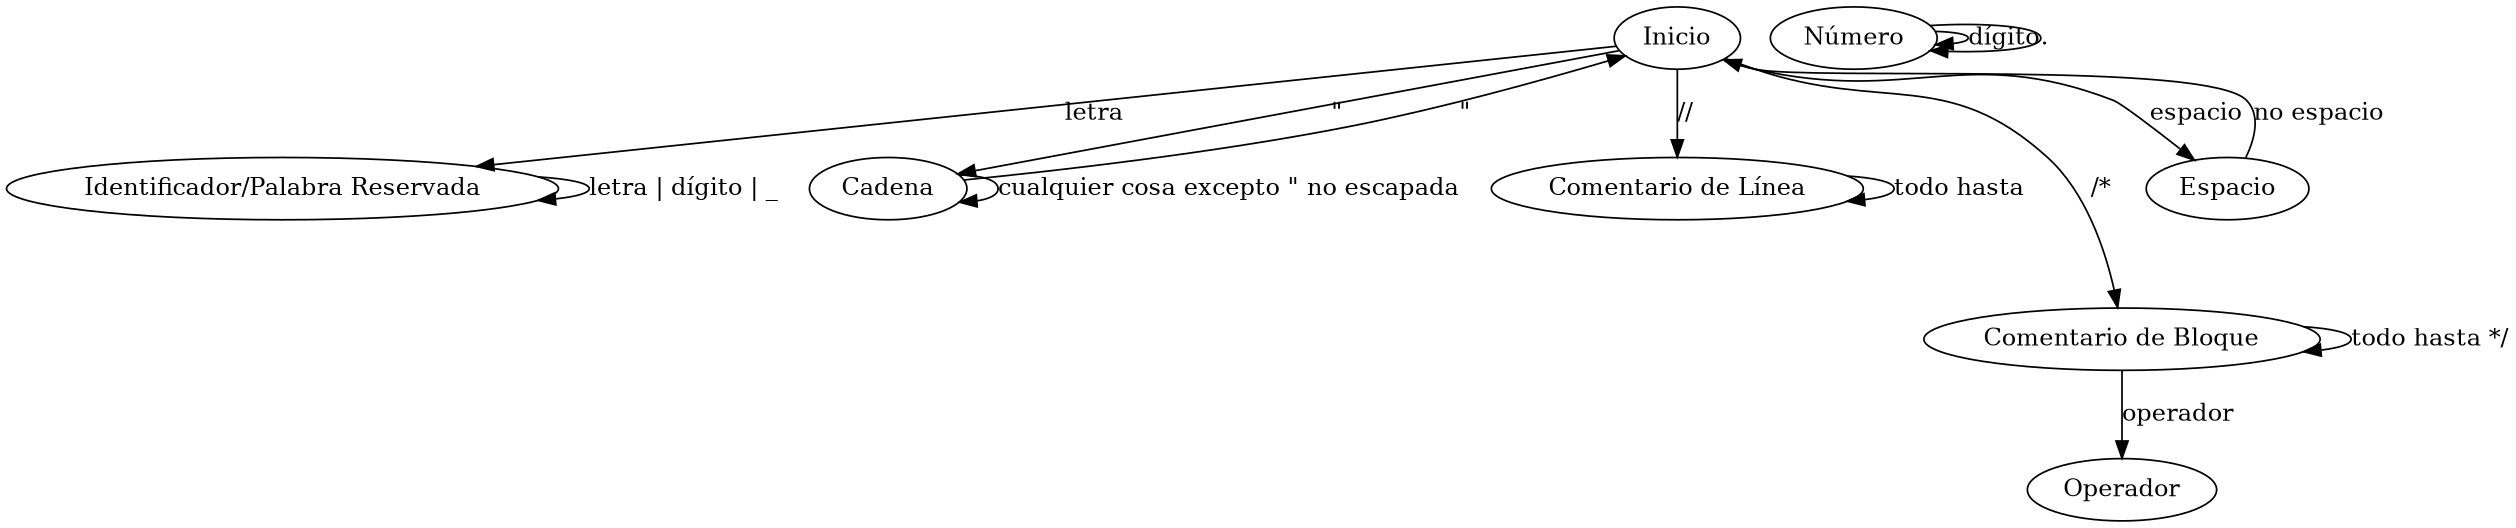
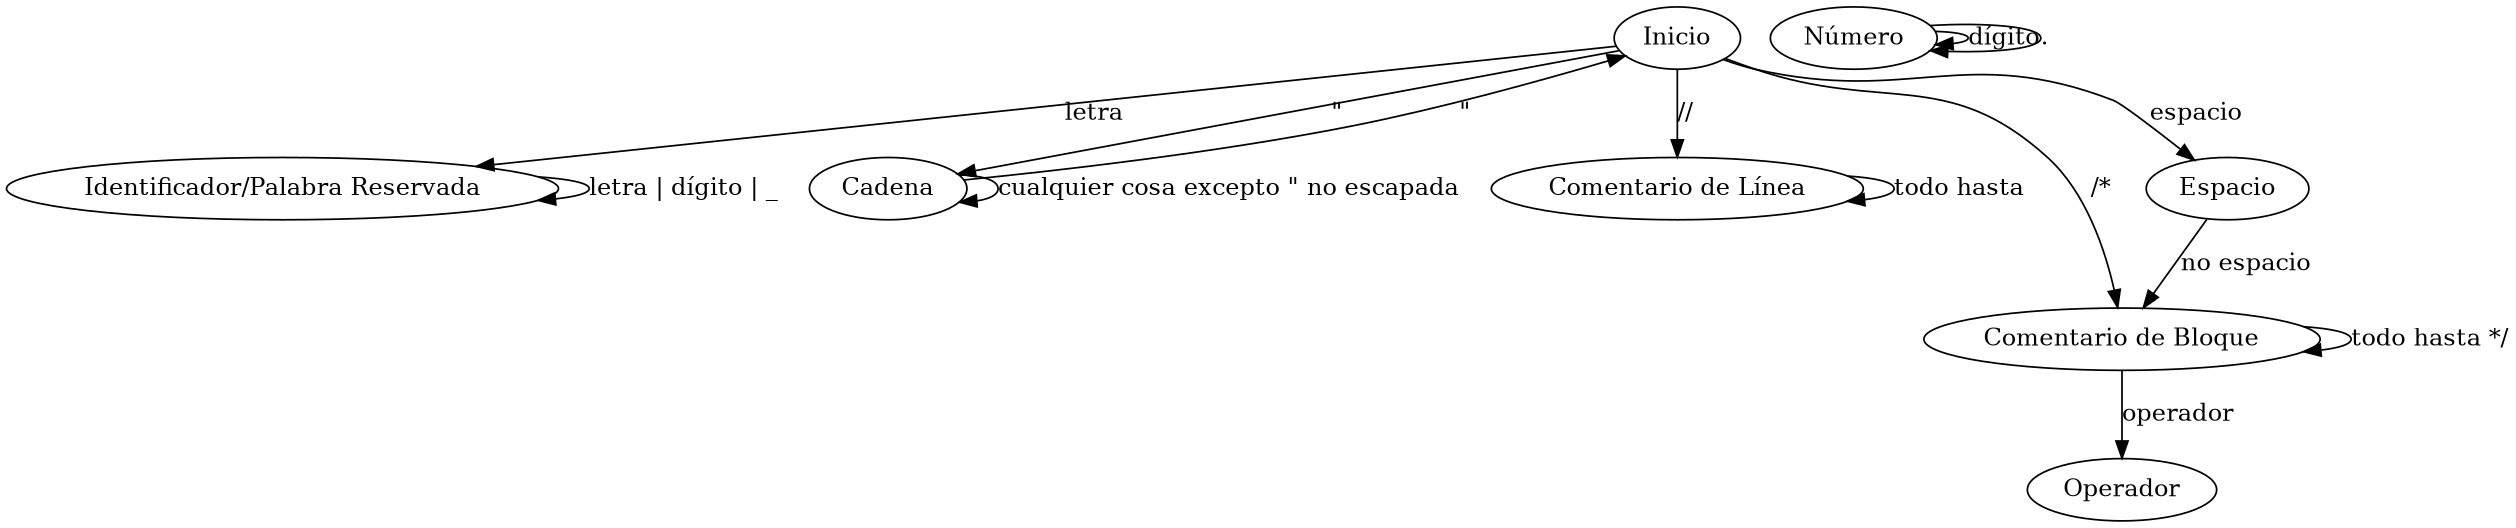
edge "Espacio" -> "Inicio": now "Espacio" -> "Comentario de Bloque"
